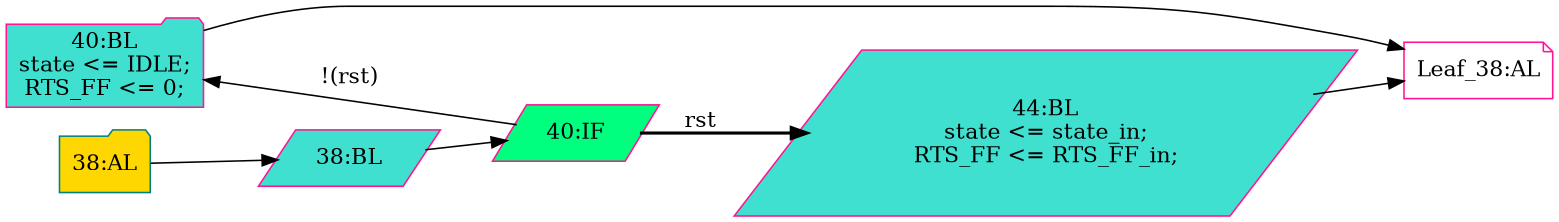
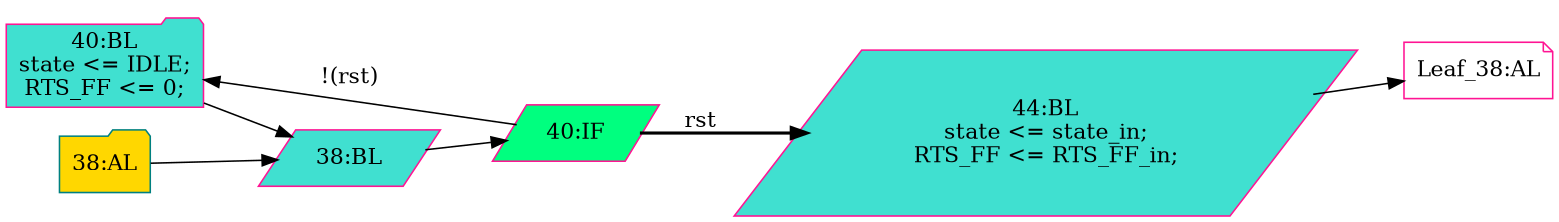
edge "40:BL state <= IDLE; RTS_FF <= 0;" -> "Leaf_38:AL": now "40:BL state <= IDLE; RTS_FF <= 0;" -> "38:BL"
